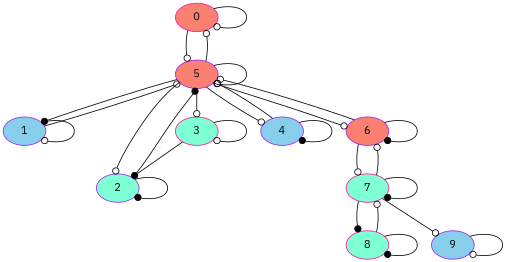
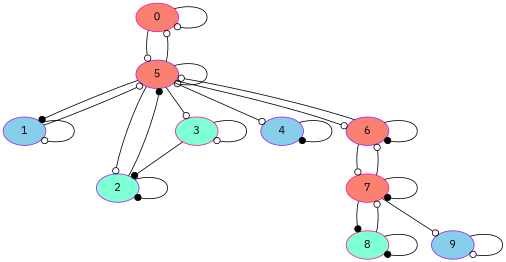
edge "4" -> "5": removed
node "7": fillcolor aquamarine -> salmon
